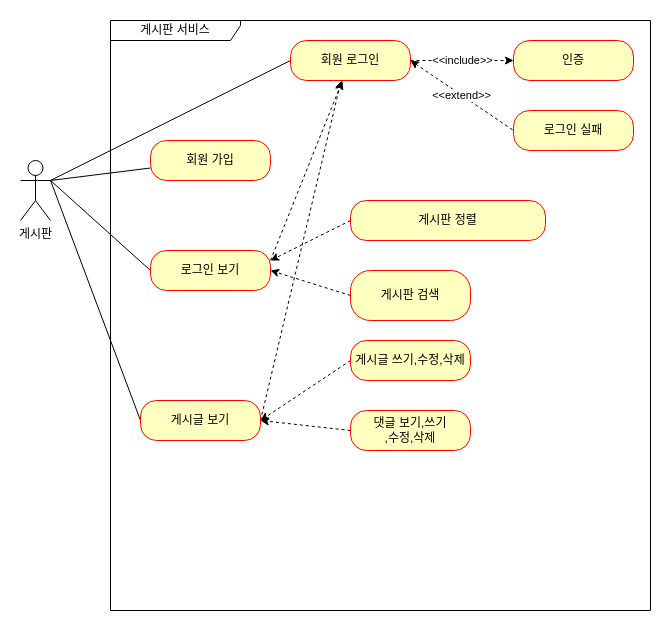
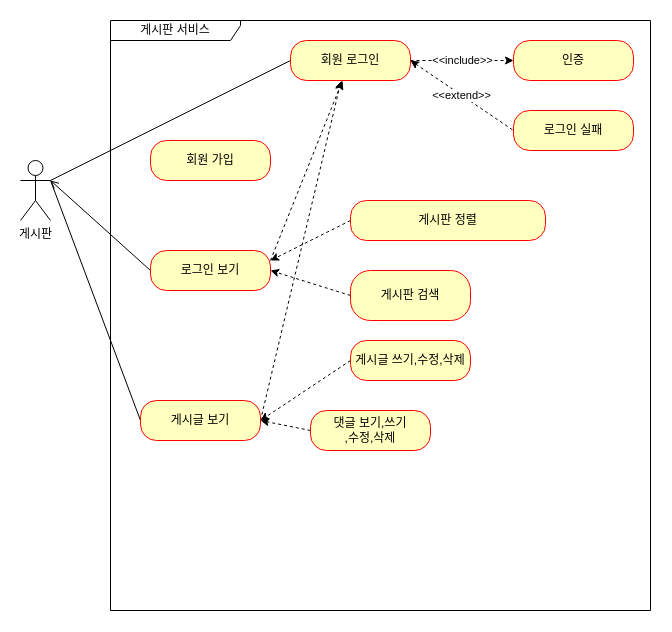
edge "회원 가입" -- "게시판": removed
edge "게시판" -- "로그인 보기": arrowhead none -> open
node "댓글 보기,쓰기 ,수정,삭제": moved (411, 431) -> (371, 431)
